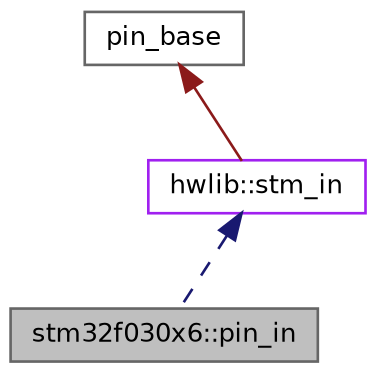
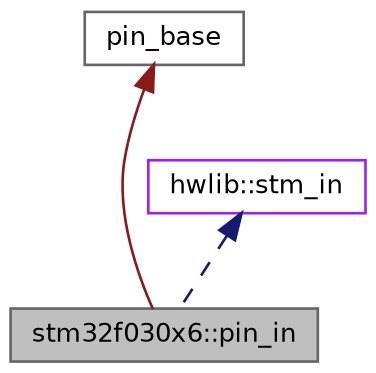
edge "hwlib::stm_in" -> "pin_base": now "stm32f030x6::pin_in" -> "pin_base"
